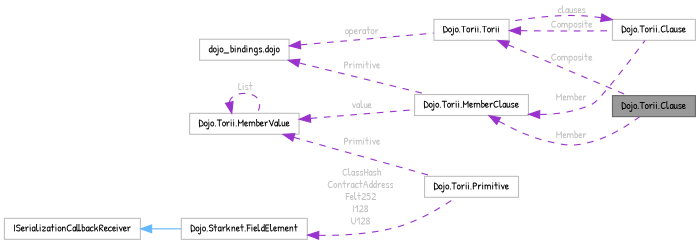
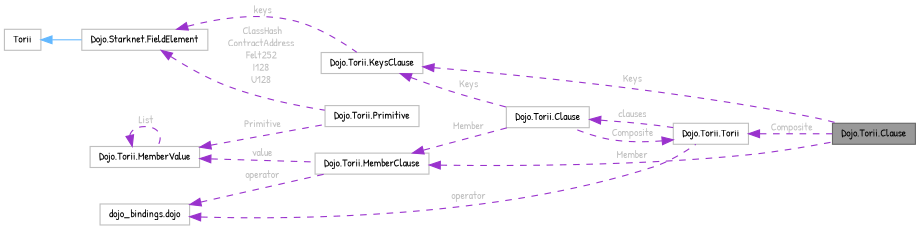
node "Dojo.Torii.KeysClause": added
edge "Dojo.Torii.MemberClause" -> "dojo_bindings.dojo": label " Primitive" -> " operator"
node "ISerializationCallbackReceiver": label "ISerializationCallbackReceiver" -> "Torii"
